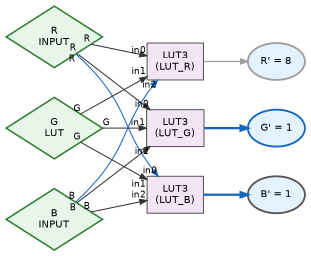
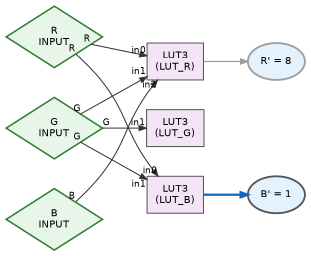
edge "R INPUT" -> "LUT3 (LUT_G)": removed
edge "R INPUT" -> "LUT3 (LUT_B)": color #1565c0 -> #333333
node "G LUT": label "G LUT" -> "G INPUT"
node "G' = 1": removed
edge "B INPUT" -> "LUT3 (LUT_R)": color #1565c0 -> #333333
edge "B INPUT" -> "LUT3 (LUT_G)": removed
edge "B INPUT" -> "LUT3 (LUT_B)": removed
